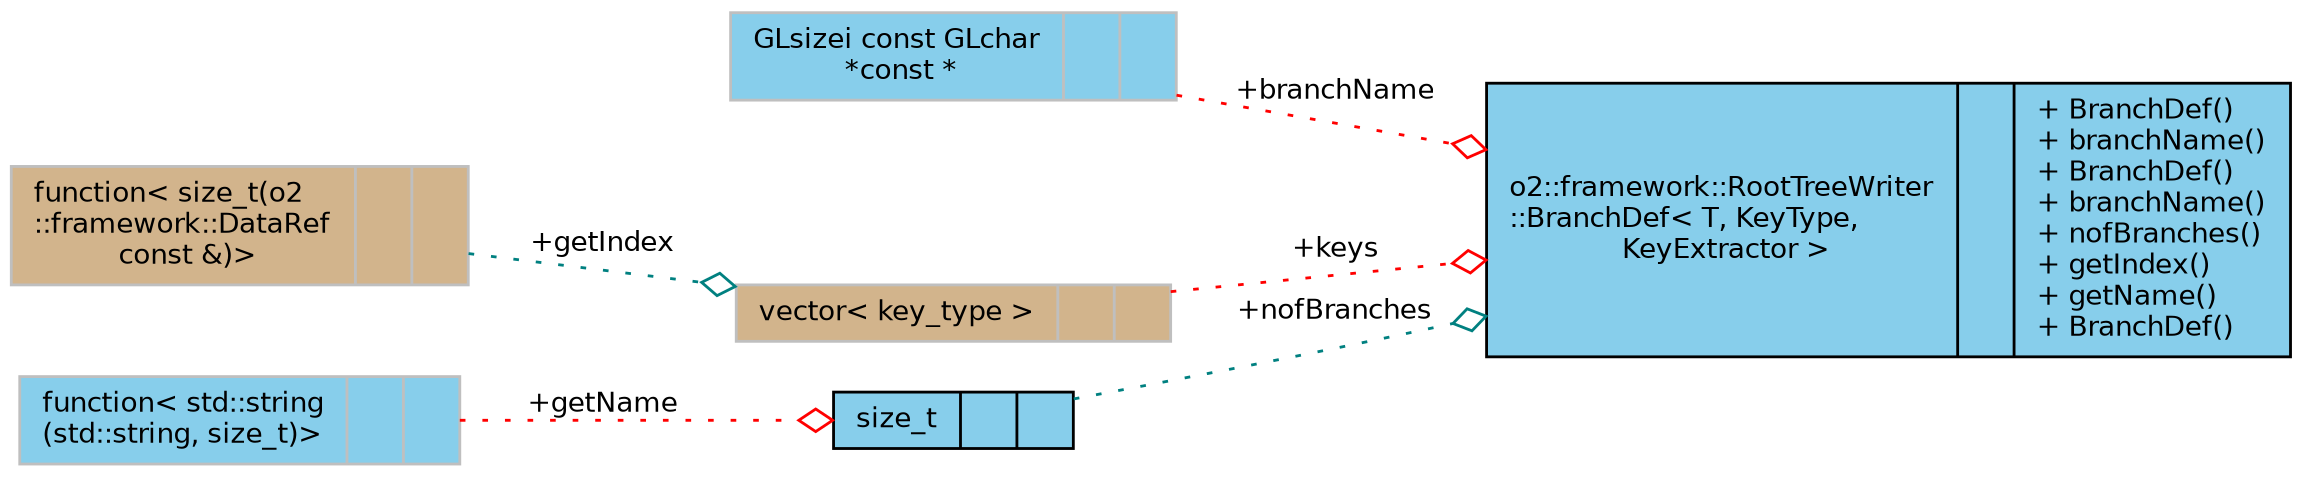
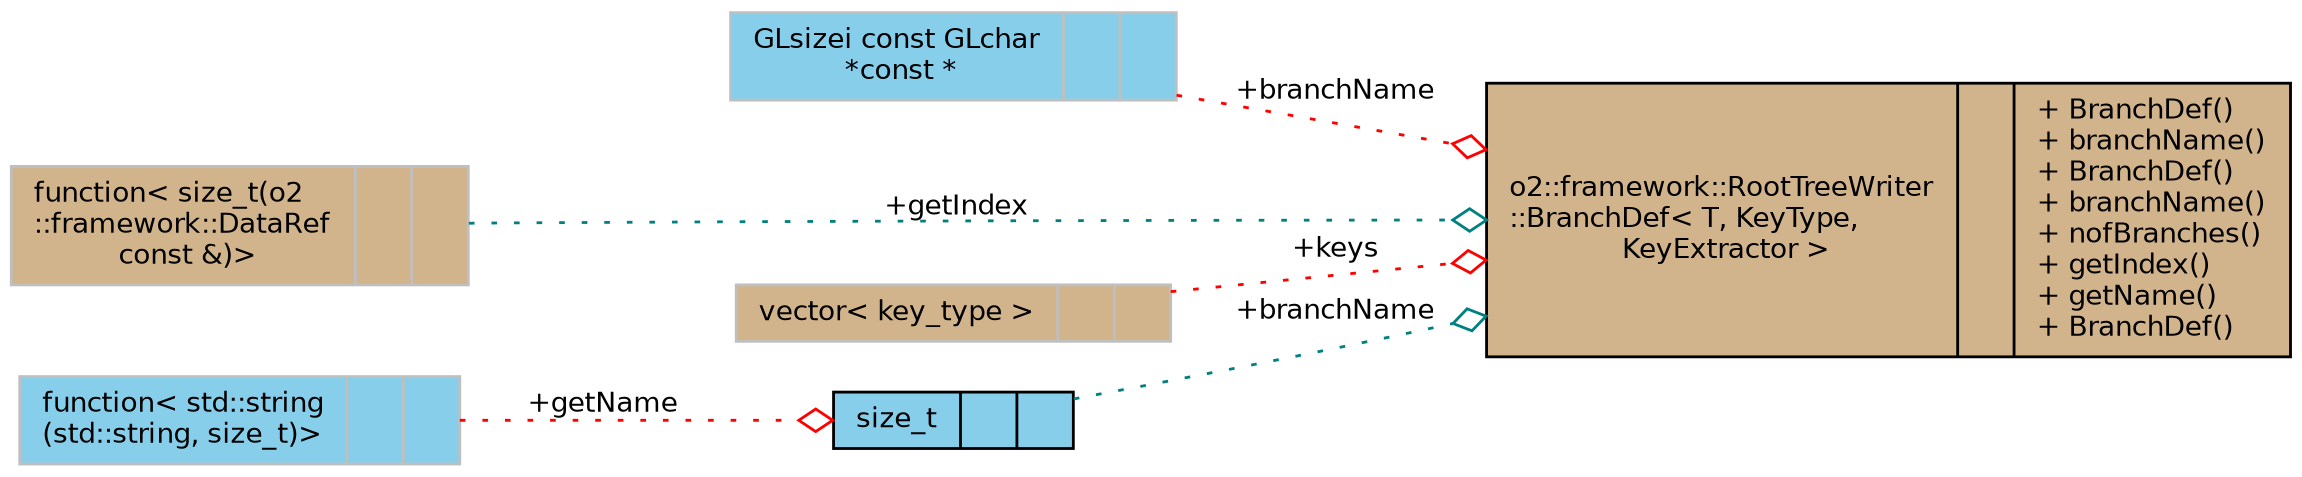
node "o2::framework::RootTreeWriter": fillcolor skyblue -> tan
edge "function< size_t(o2" -> "vector< key_type >": now "function< size_t(o2" -> "o2::framework::RootTreeWriter"
edge "size_t" -> "o2::framework::RootTreeWriter": label " +nofBranches" -> " +branchName"
